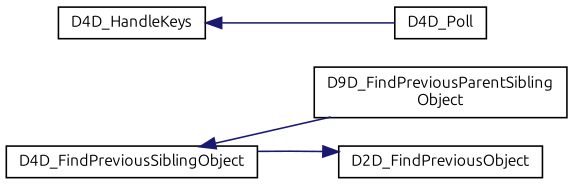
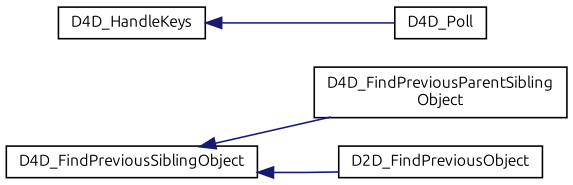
node "D9D_FindPreviousParentSibling Object": label "D9D_FindPreviousParentSibling Object" -> "D4D_FindPreviousParentSibling Object"
edge "D4D_FindPreviousSiblingObject" -> "D2D_FindPreviousObject": reversed
